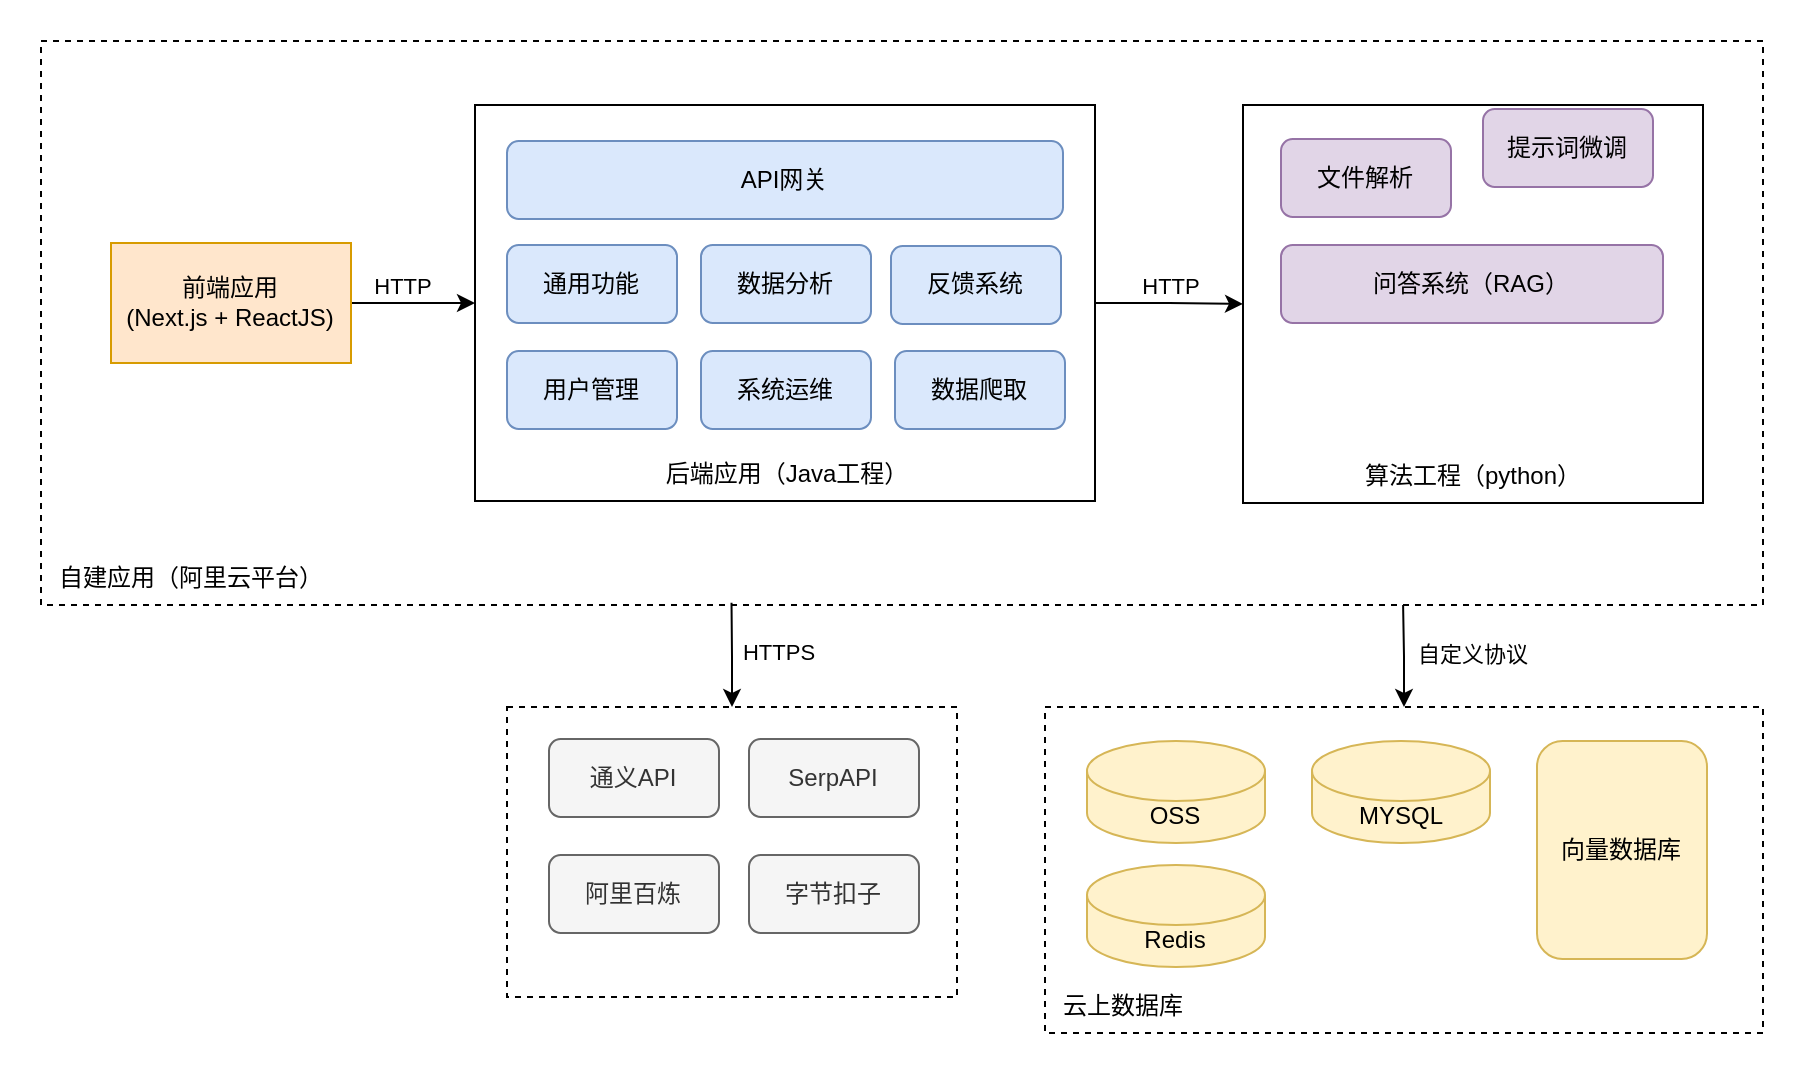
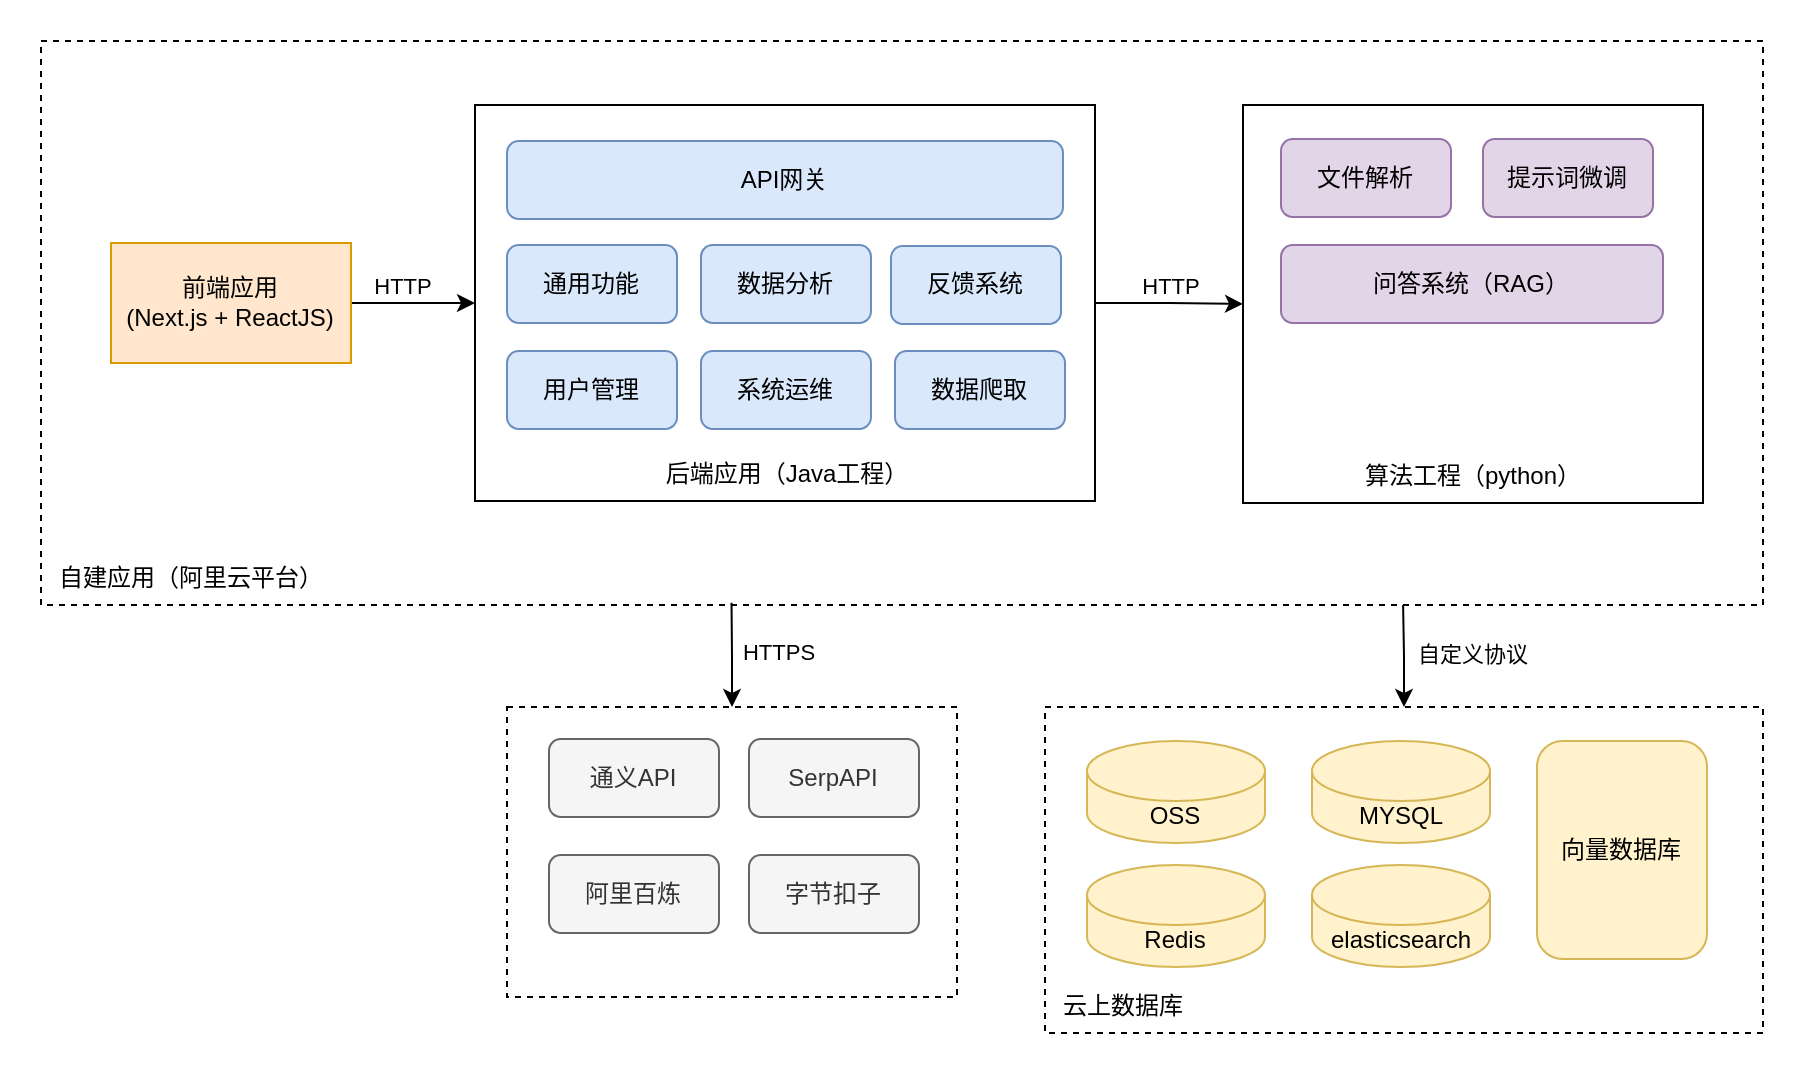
node "提示词微调": moved (1568, 148) -> (1568, 178)
node "elasticsearch": added
